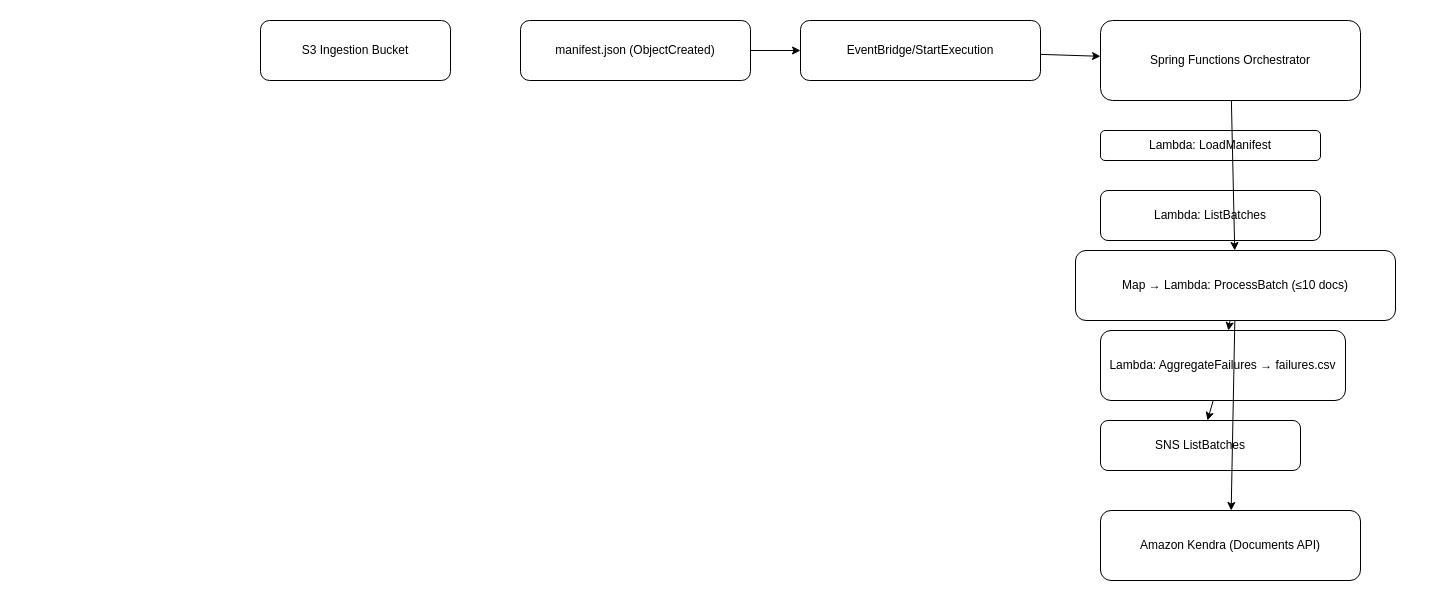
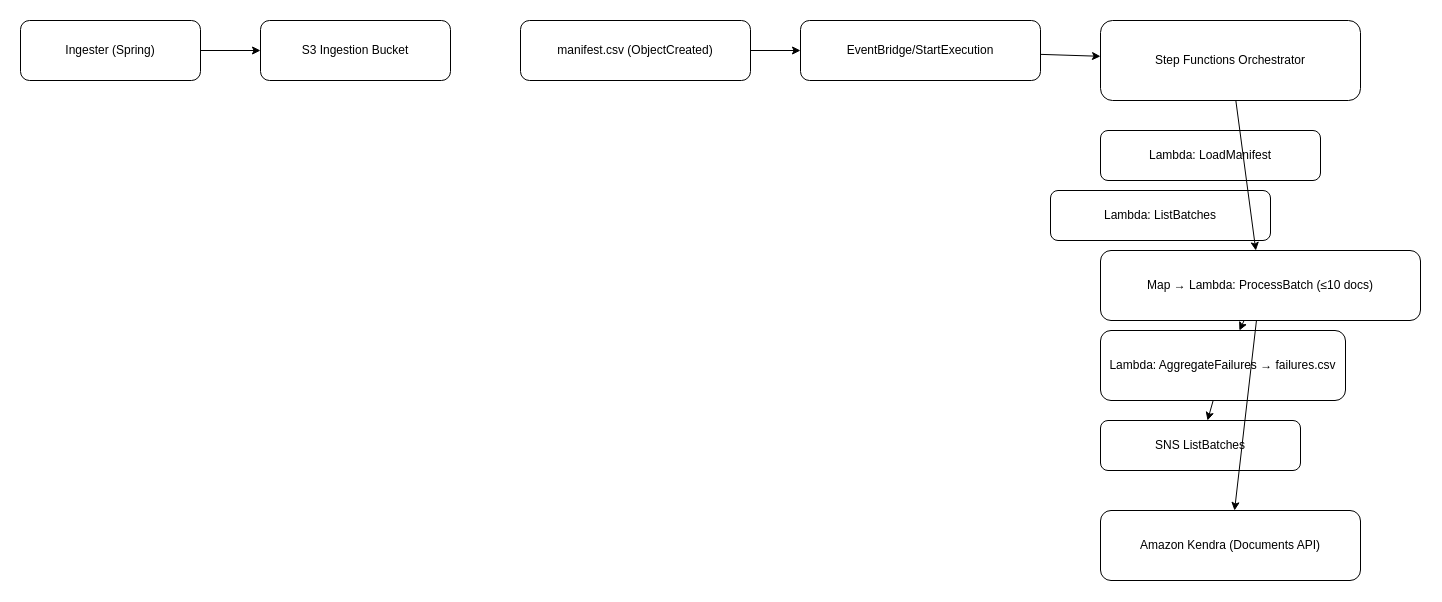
node "Ingester (Spring)": added
edge "Ingester (Spring)" -> "S3 Ingestion Bucket": added
node "manifest.json (ObjectCreated)": label "manifest.json (ObjectCreated)" -> "manifest.csv (ObjectCreated)"
node "Spring Functions Orchestrator": label "Spring Functions Orchestrator" -> "Step Functions Orchestrator"
node "Lambda: LoadManifest": size 220x30 -> 220x50
node "Lambda: ListBatches": moved (1211, 216) -> (1161, 216)
node "Map → Lambda: ProcessBatch (≤10 docs)": moved (1236, 286) -> (1261, 286)
